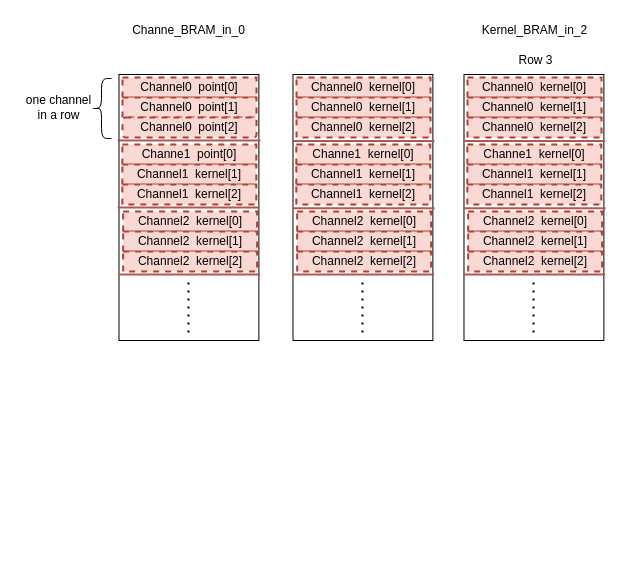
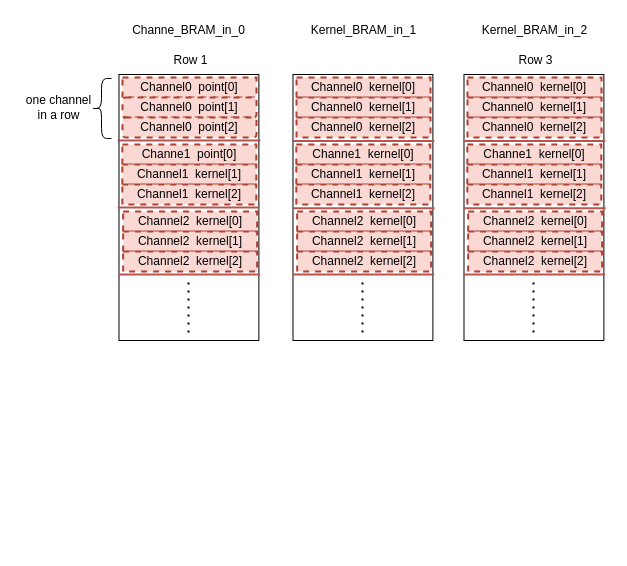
node "Kernel_BRAM_in_1": added
node "Row 1": added
node "Channel0 point[1]": shape rectangle -> rounded rectangle
